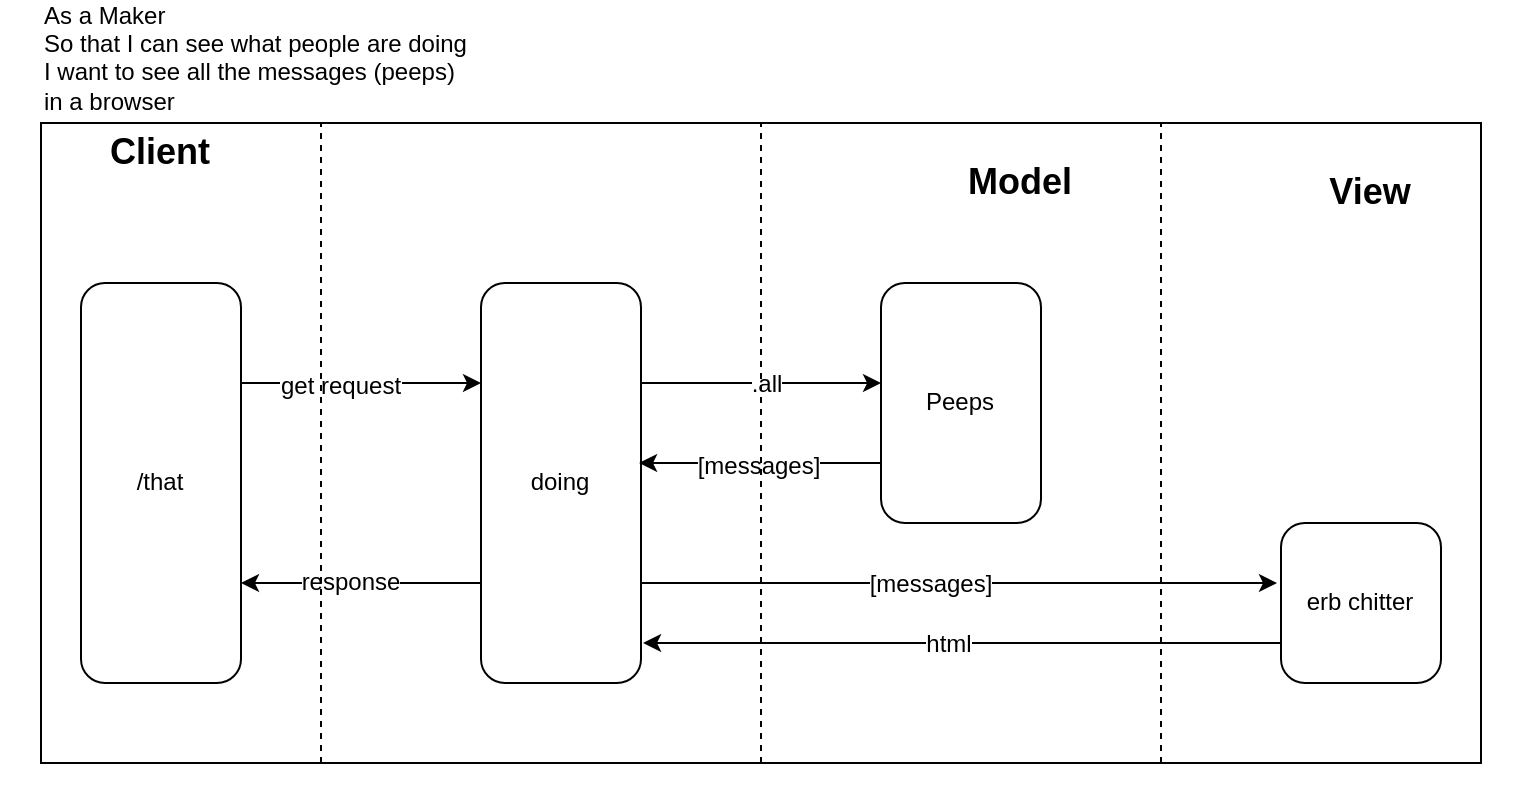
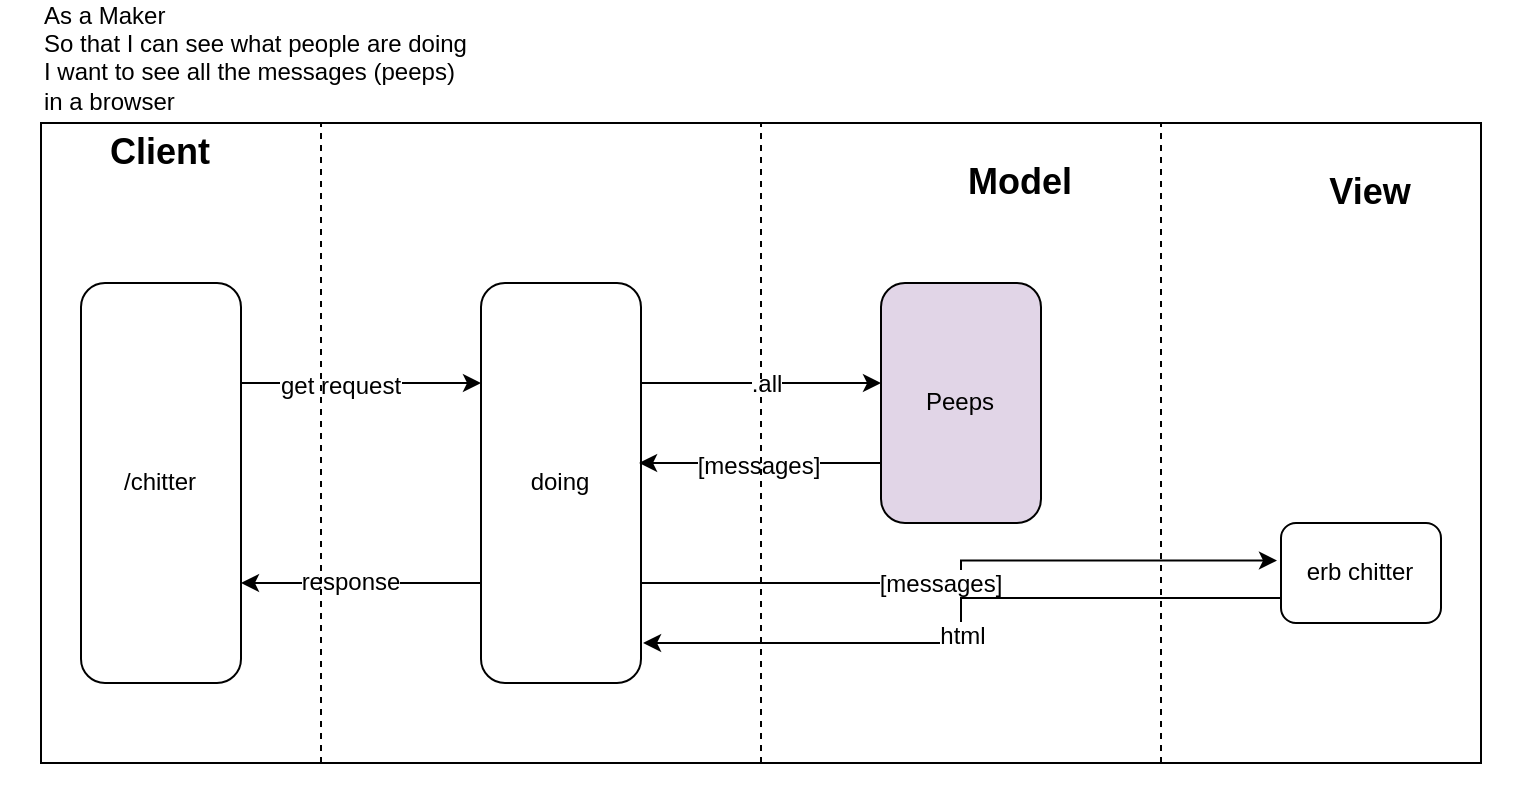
node "Peeps": fillcolor #ffffff -> #e1d5e7
node "/that": label "/that" -> "/chitter"
node "erb chitter": size 160x160 -> 160x100
